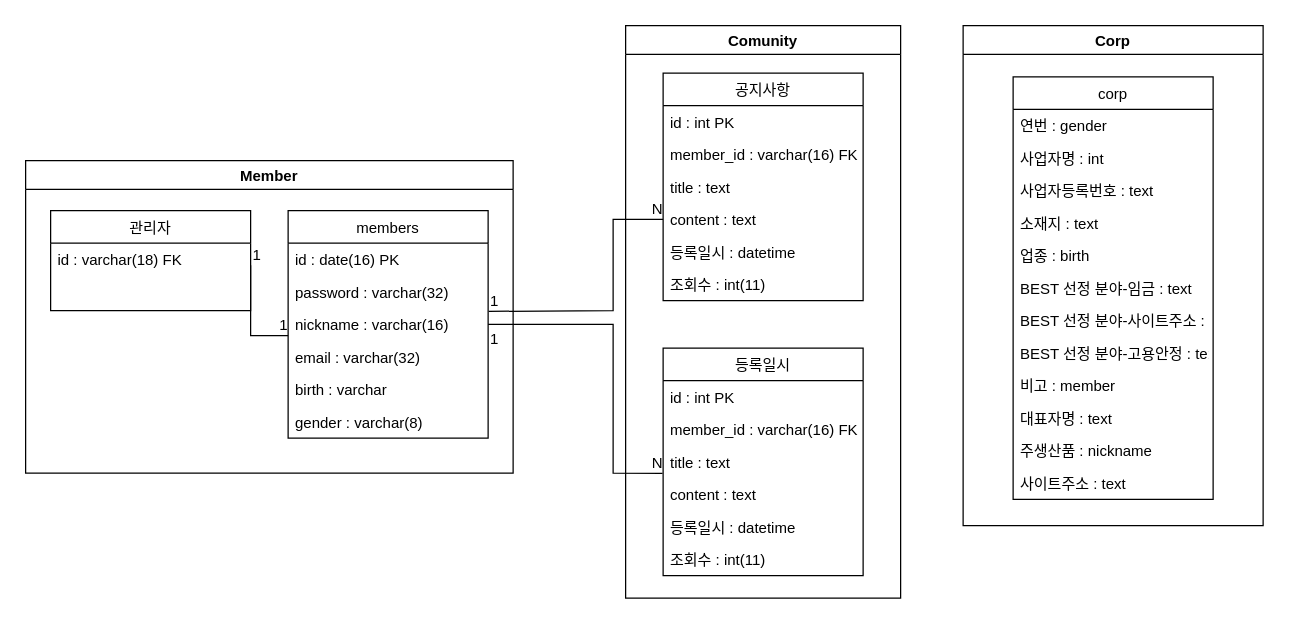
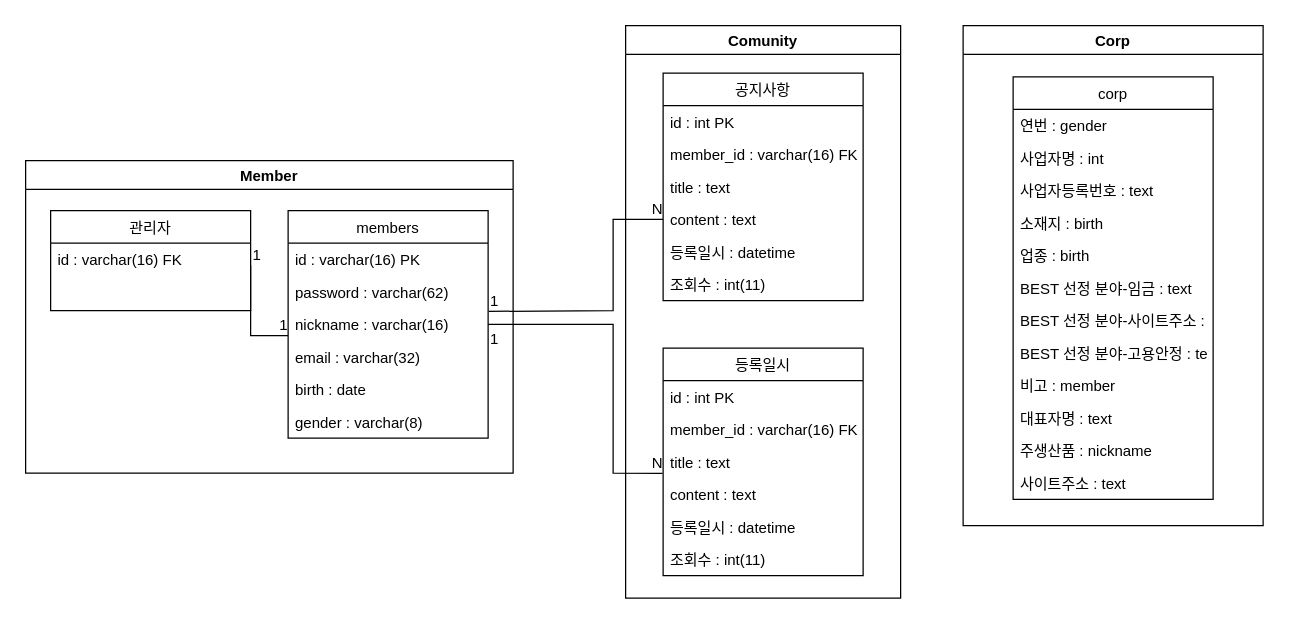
node "소재지 : text": label "소재지 : text" -> "소재지 : birth"
node "id : varchar(18) FK": label "id : varchar(18) FK" -> "id : varchar(16) FK"
node "id : date(16) PK": label "id : date(16) PK" -> "id : varchar(16) PK"
node "password : varchar(32)": label "password : varchar(32)" -> "password : varchar(62)"
node "birth : varchar": label "birth : varchar" -> "birth : date"
